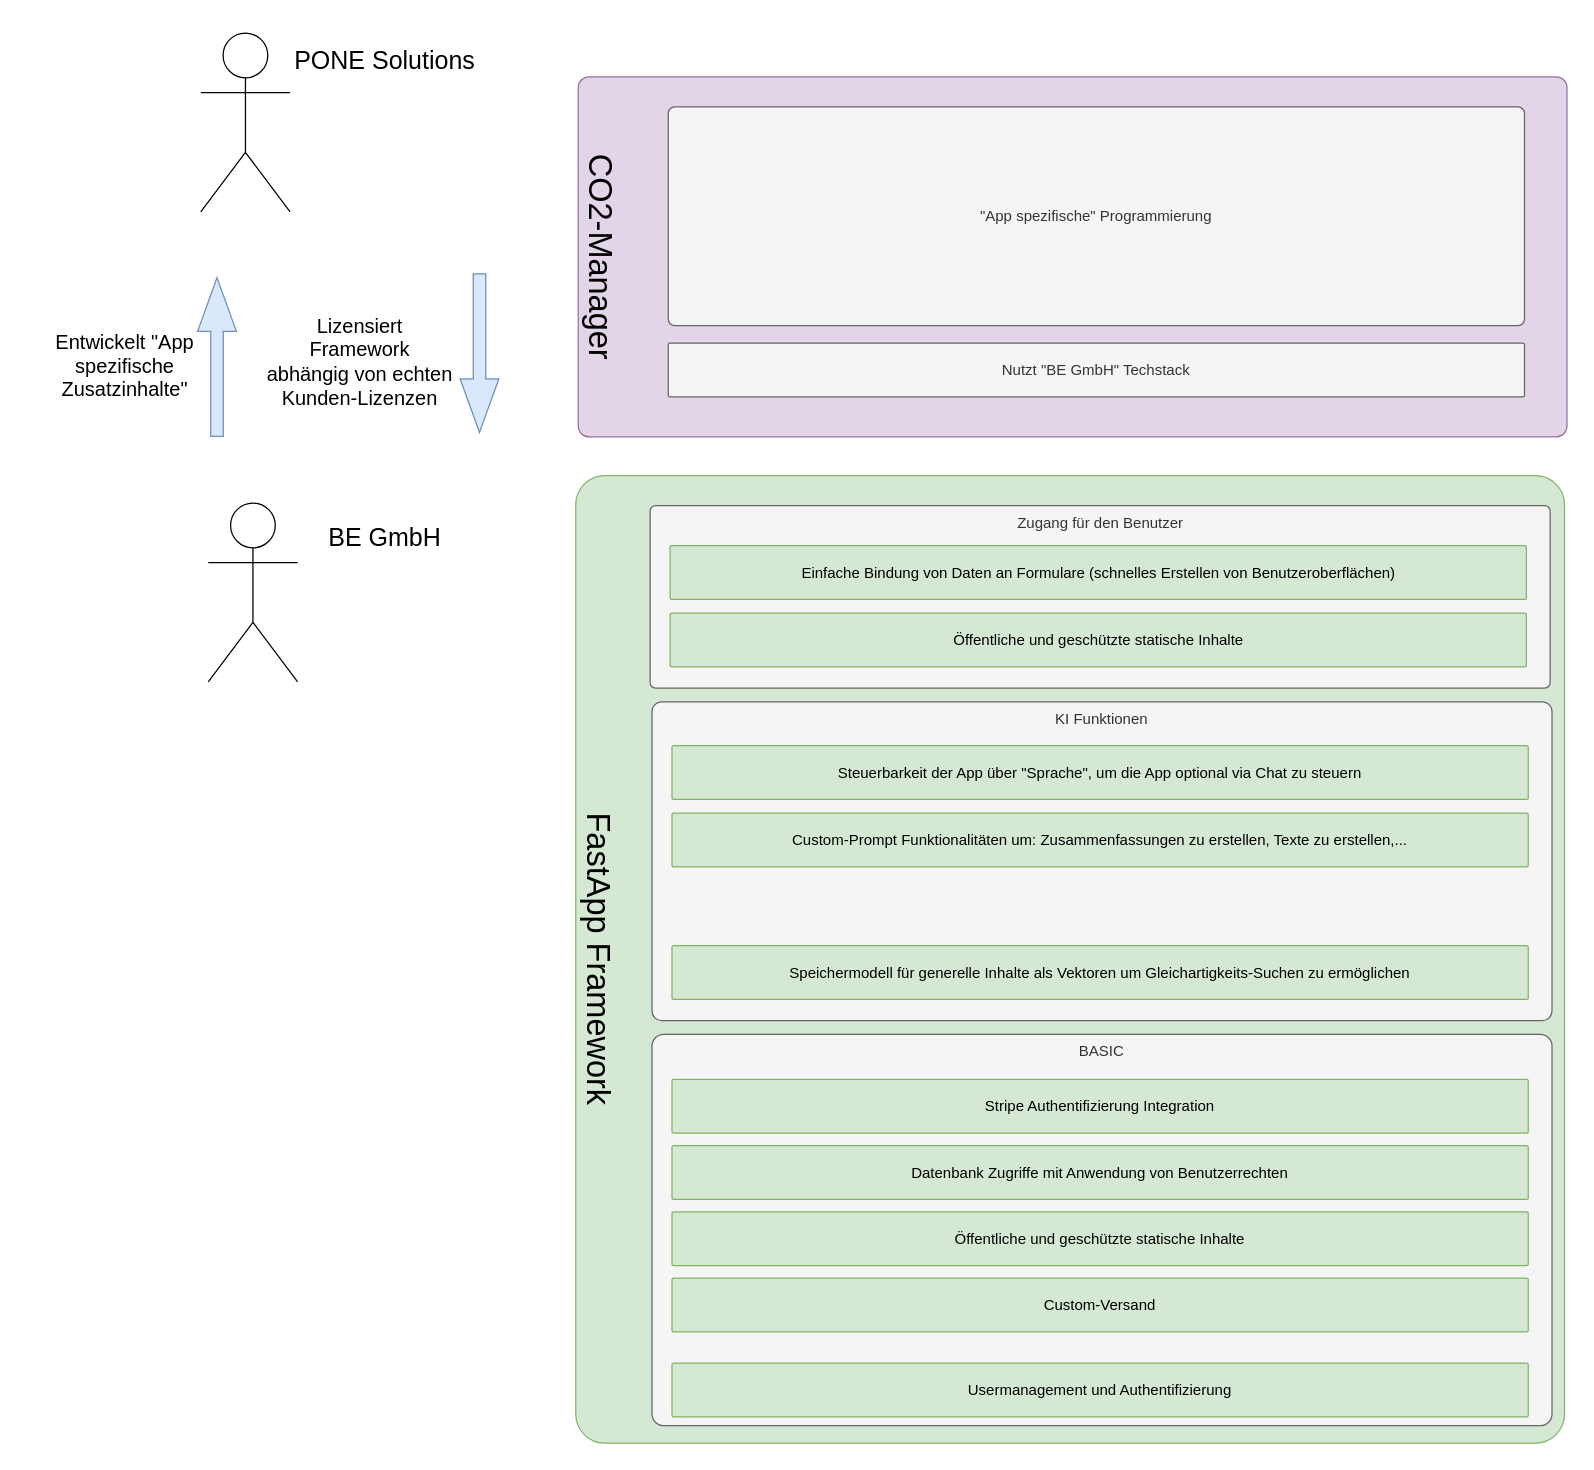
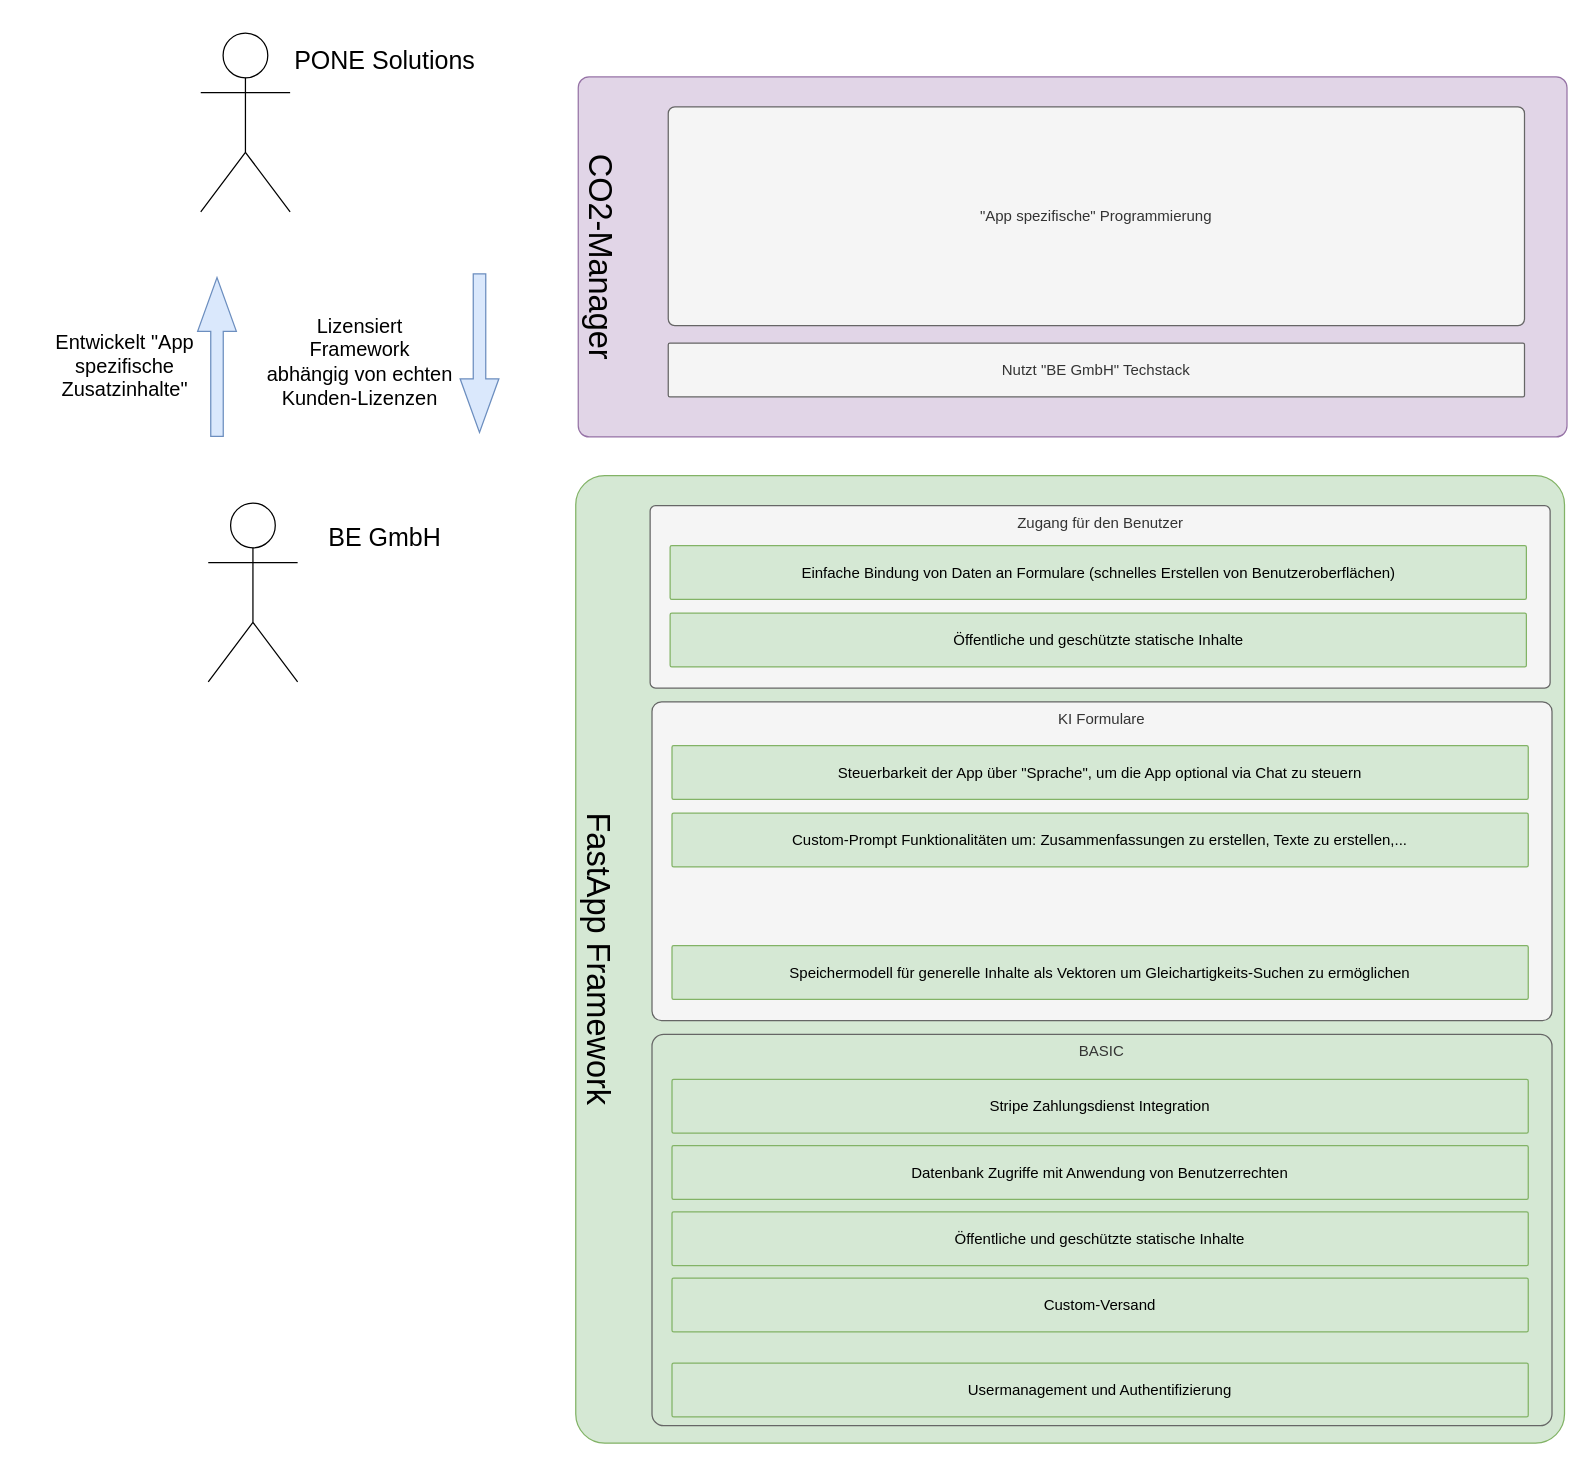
node "KI Funktionen": label "KI Funktionen" -> "KI Formulare"
node "BASIC": fillcolor #f5f5f5 -> #d5e8d4
node "Stripe Authentifizierung Integration": label "Stripe Authentifizierung Integration" -> "Stripe Zahlungsdienst Integration"
